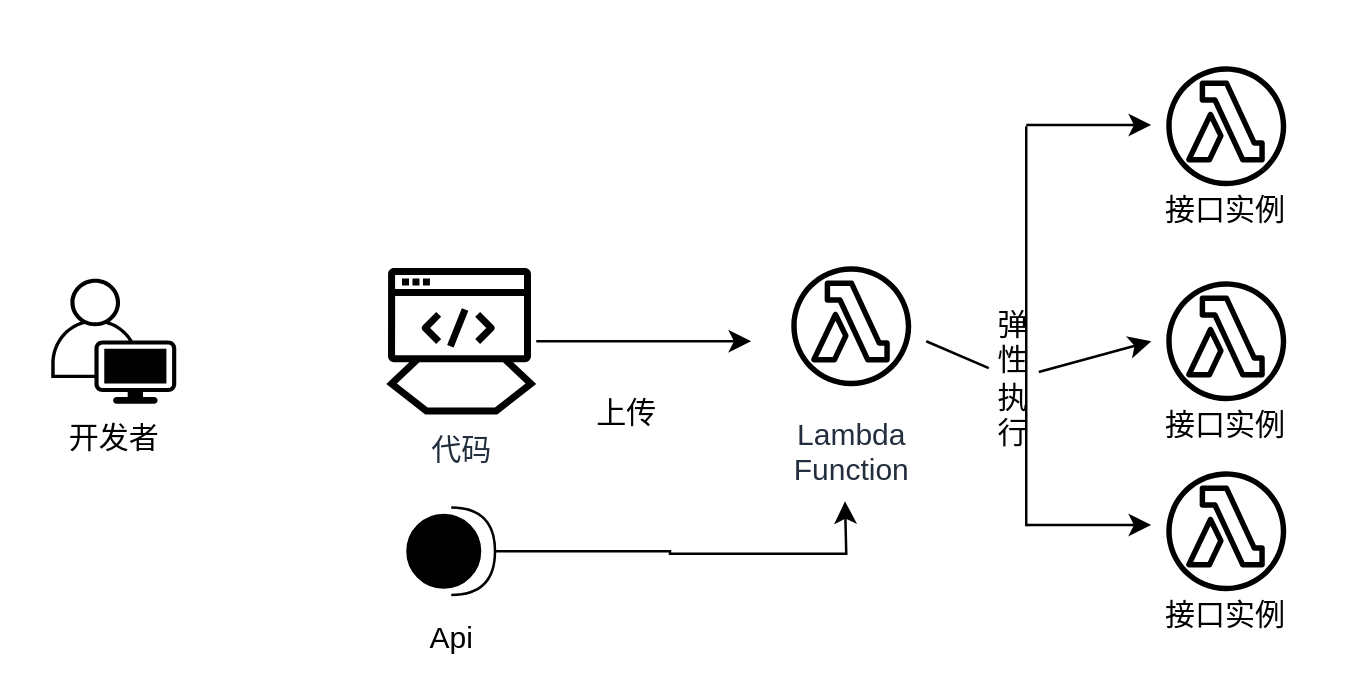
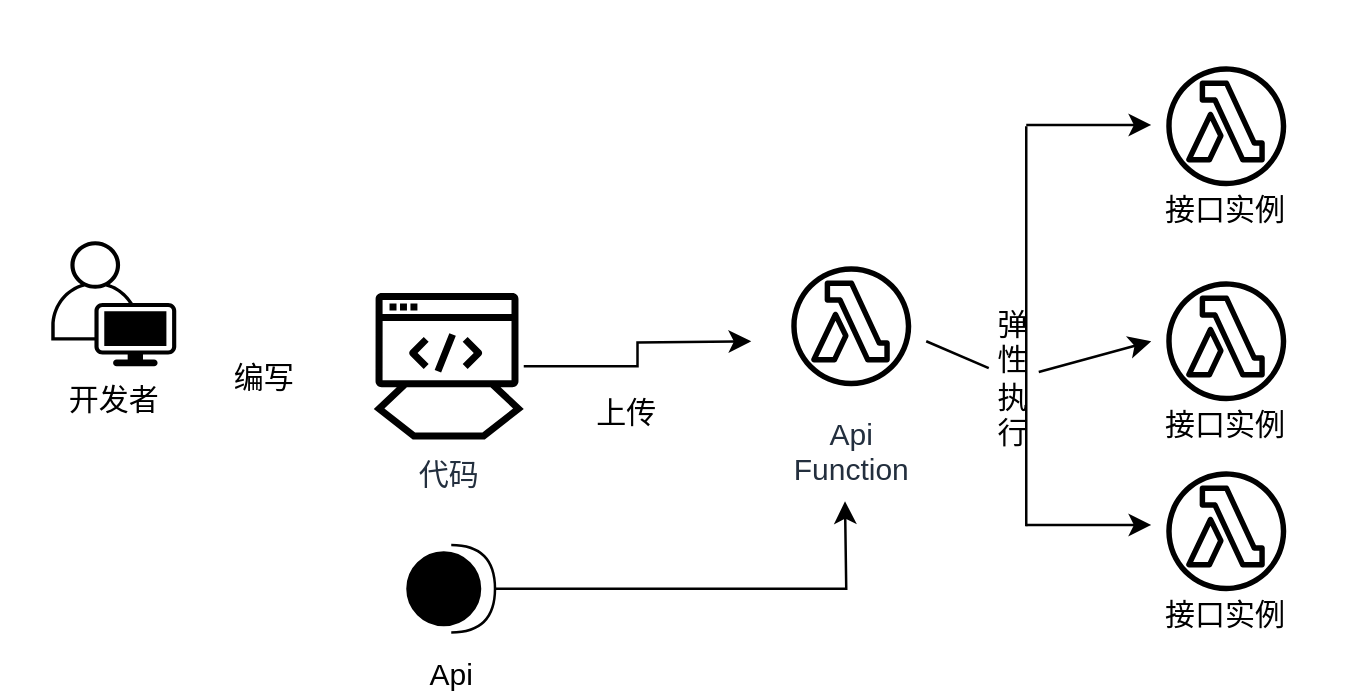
node "开发者": moved (114, 341) -> (114, 304)
node "代码": moved (461, 341) -> (449, 366)
node "编写": added
node "Lambda Function": label "Lambda Function" -> "Api Function"
node "Api": moved (451, 551) -> (451, 589)
